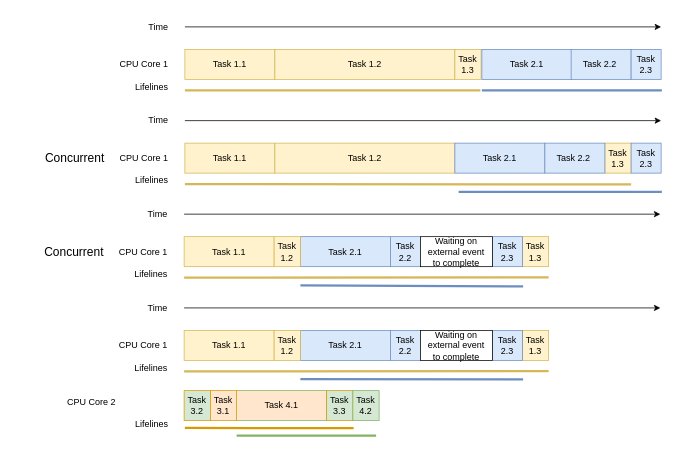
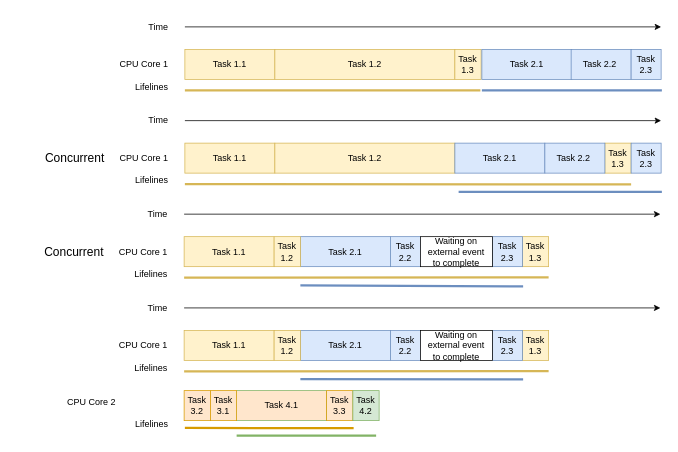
node "Task 3.2": fillcolor #d5e8d4 -> #ffe6cc
node "Task 3.3": fillcolor #d5e8d4 -> #ffe6cc
